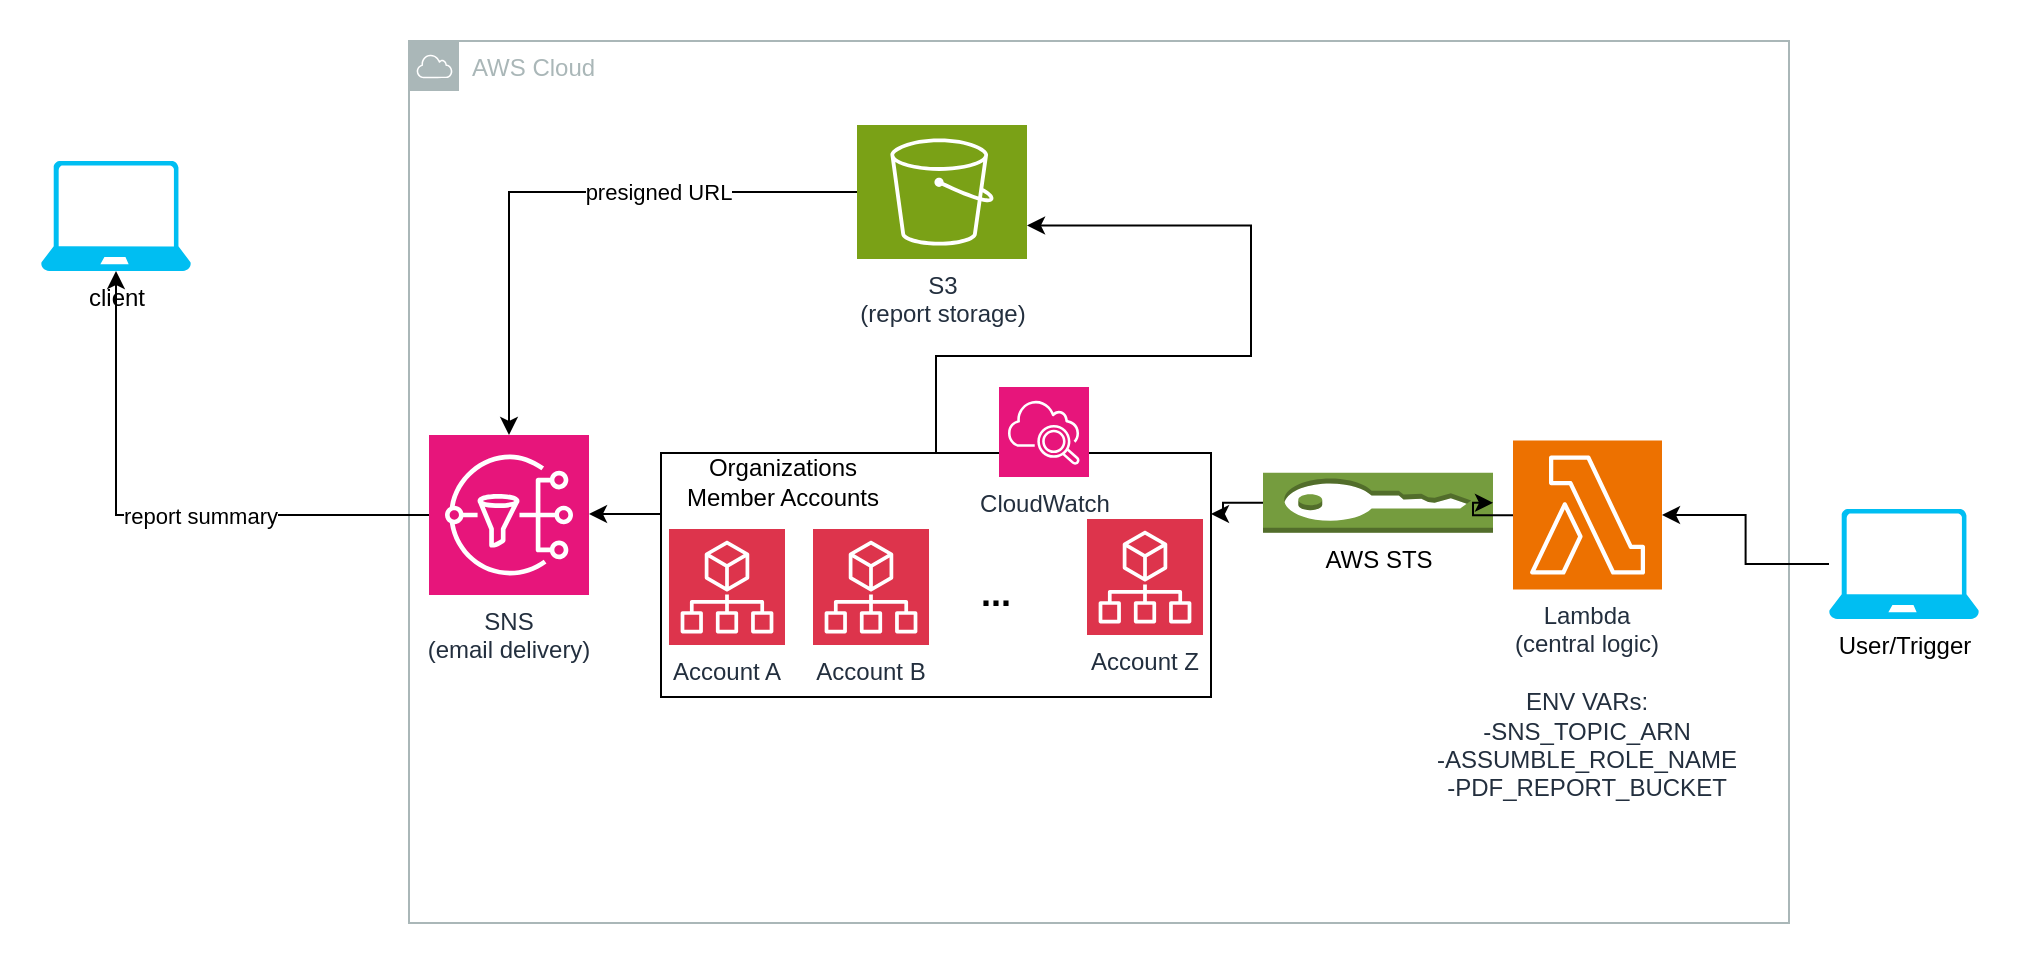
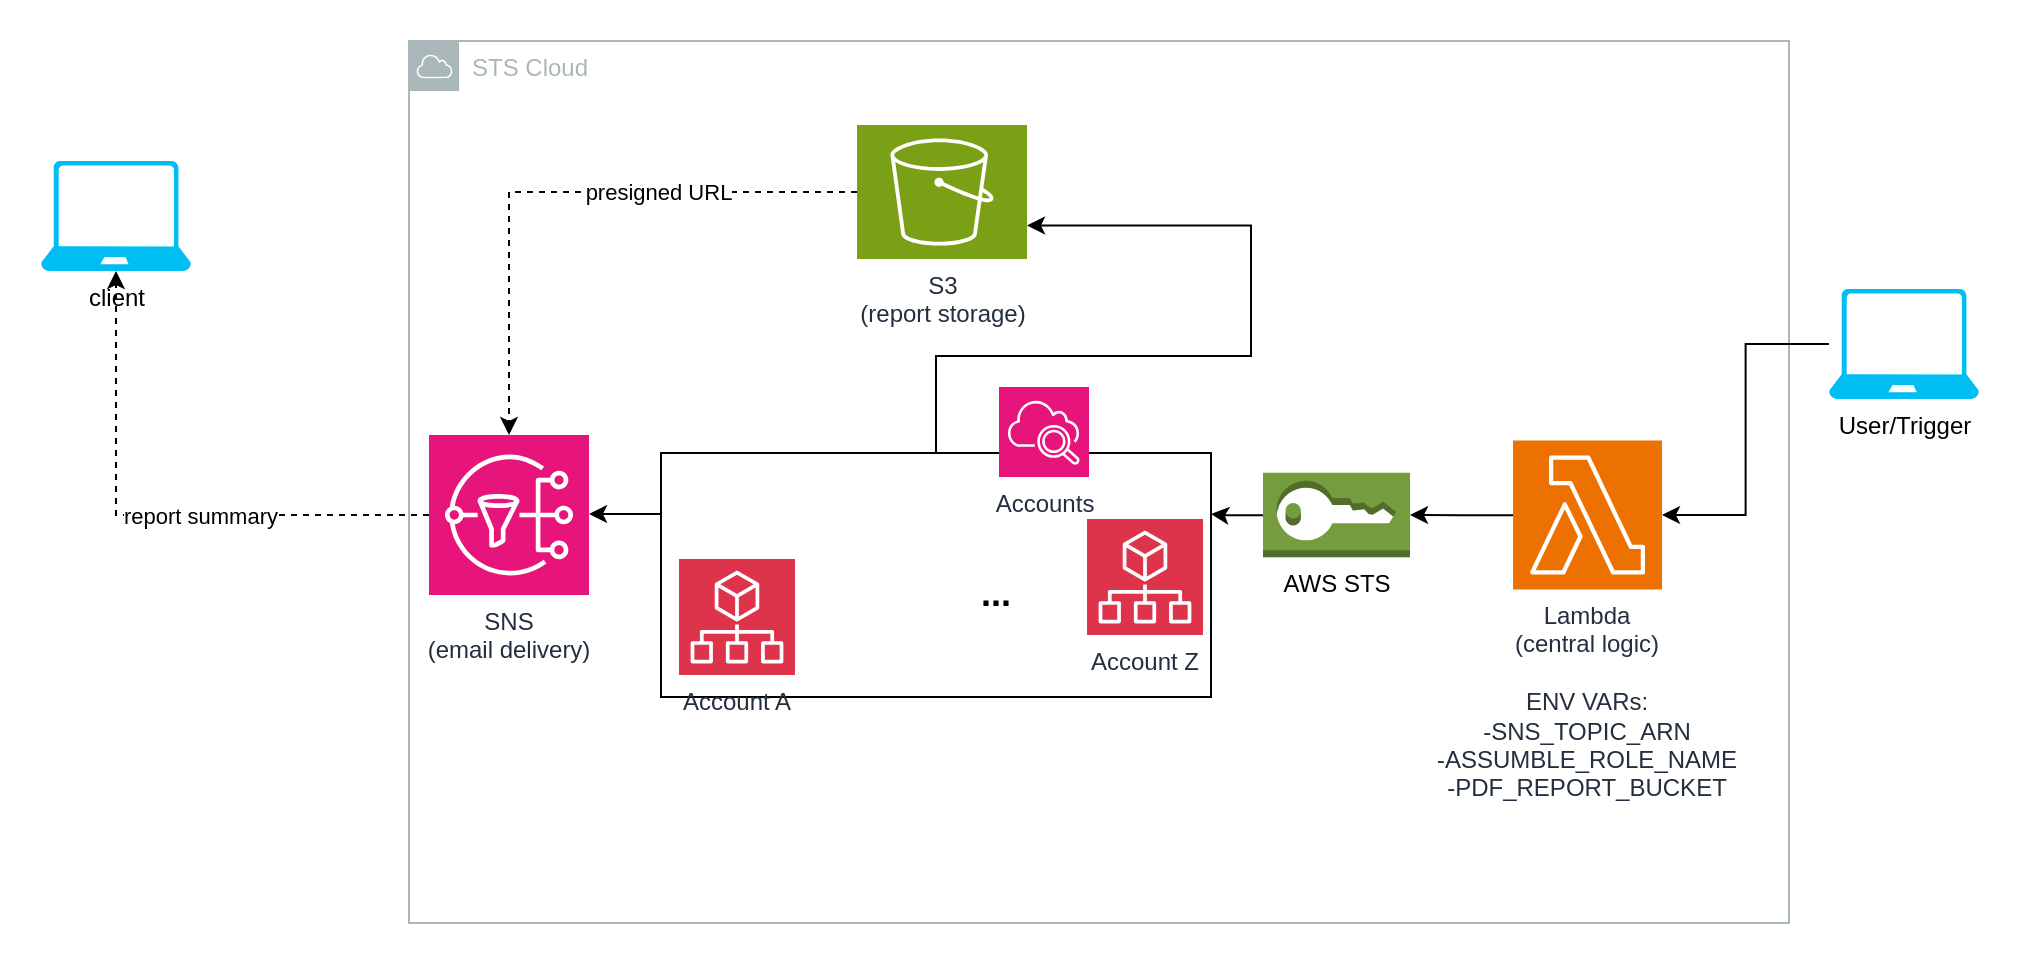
node "AWS Cloud": label "AWS Cloud" -> "STS Cloud"
edge "S3 (report storage)" -> "SNS (email delivery)": style solid -> dashed
edge "SNS (email delivery)" -> "client": style solid -> dashed
node "Organizations Member Accounts": removed
node "AWS STS": size 230x60 -> 147x85
node "CloudWatch": label "CloudWatch" -> "Accounts"
node "User/Trigger": moved (1904, 564) -> (1904, 344)
node "Account A": moved (727, 587) -> (737, 617)
node "Account B": removed
